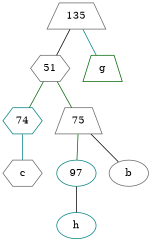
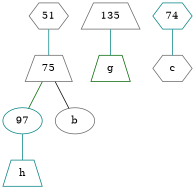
edge "135" -- "51": removed
edge "51" -- "74": removed
edge "51" -- "75": color darkgreen -> teal
edge "97" -- "h": color black -> teal
node "h": shape ellipse -> trapezium
